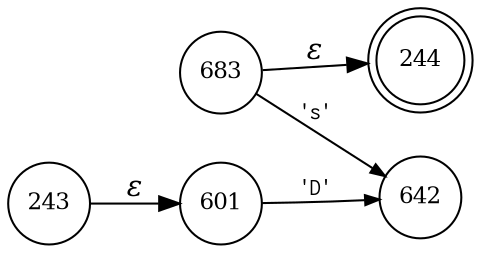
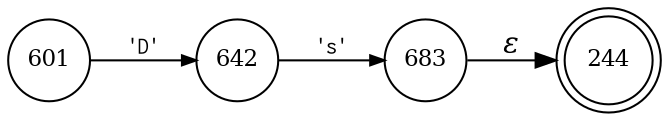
edge "683" -> "642": reversed
node "243": removed
